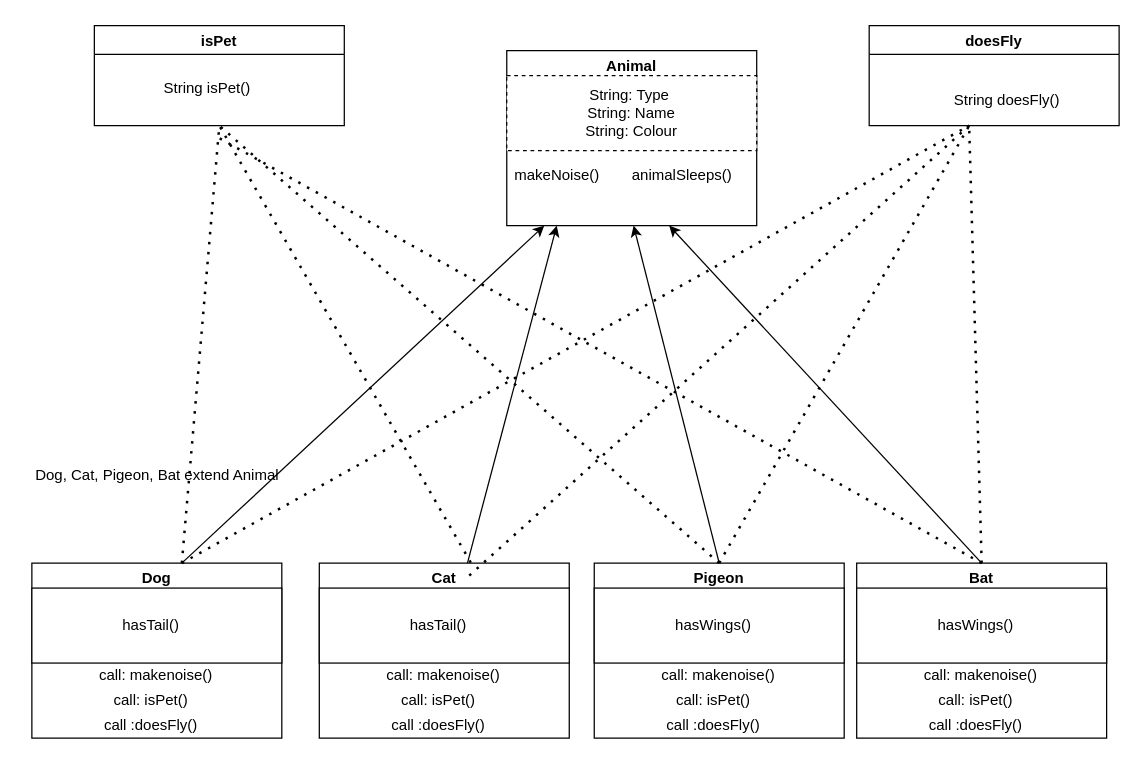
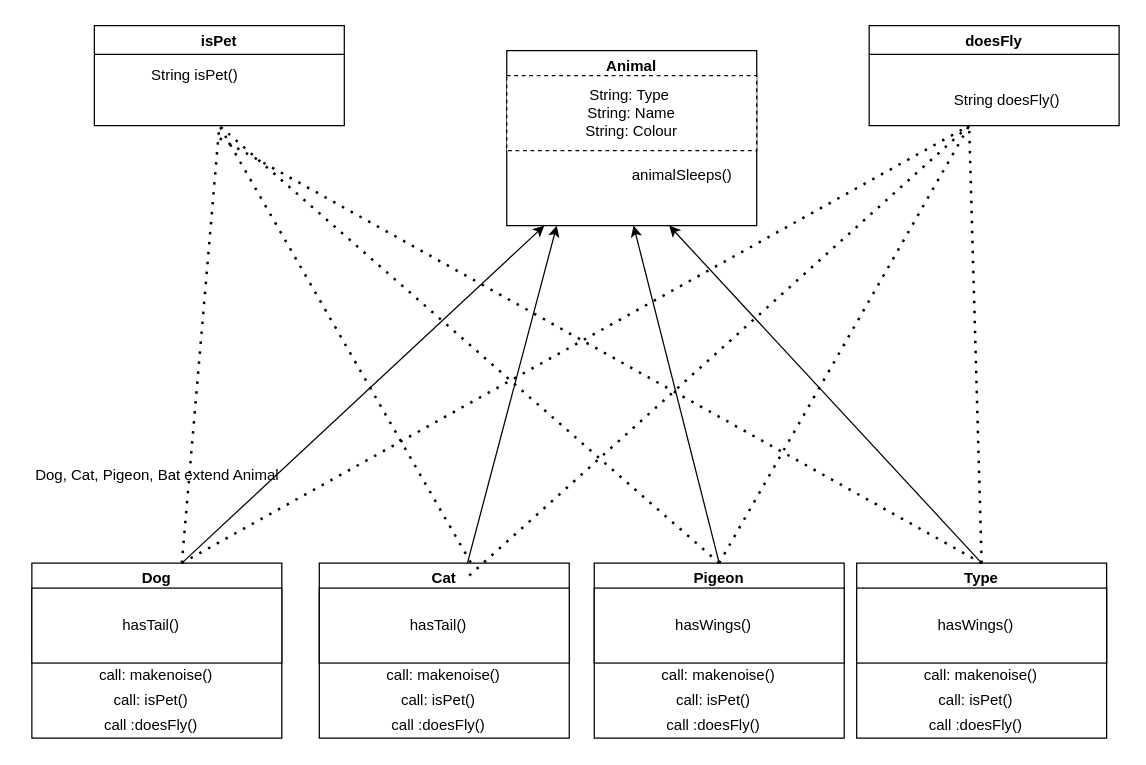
node "String isPet()": moved (207, 88) -> (194, 76)
node "makeNoise()": removed
node "Bat": label "Bat" -> "Type"
